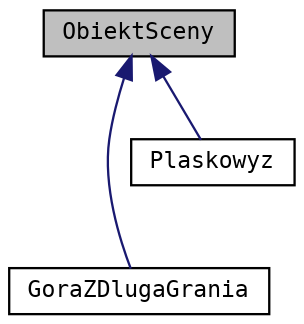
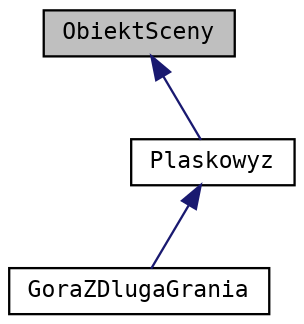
edge "GoraZDlugaGrania" -> "ObiektSceny": now "GoraZDlugaGrania" -> "Plaskowyz"
